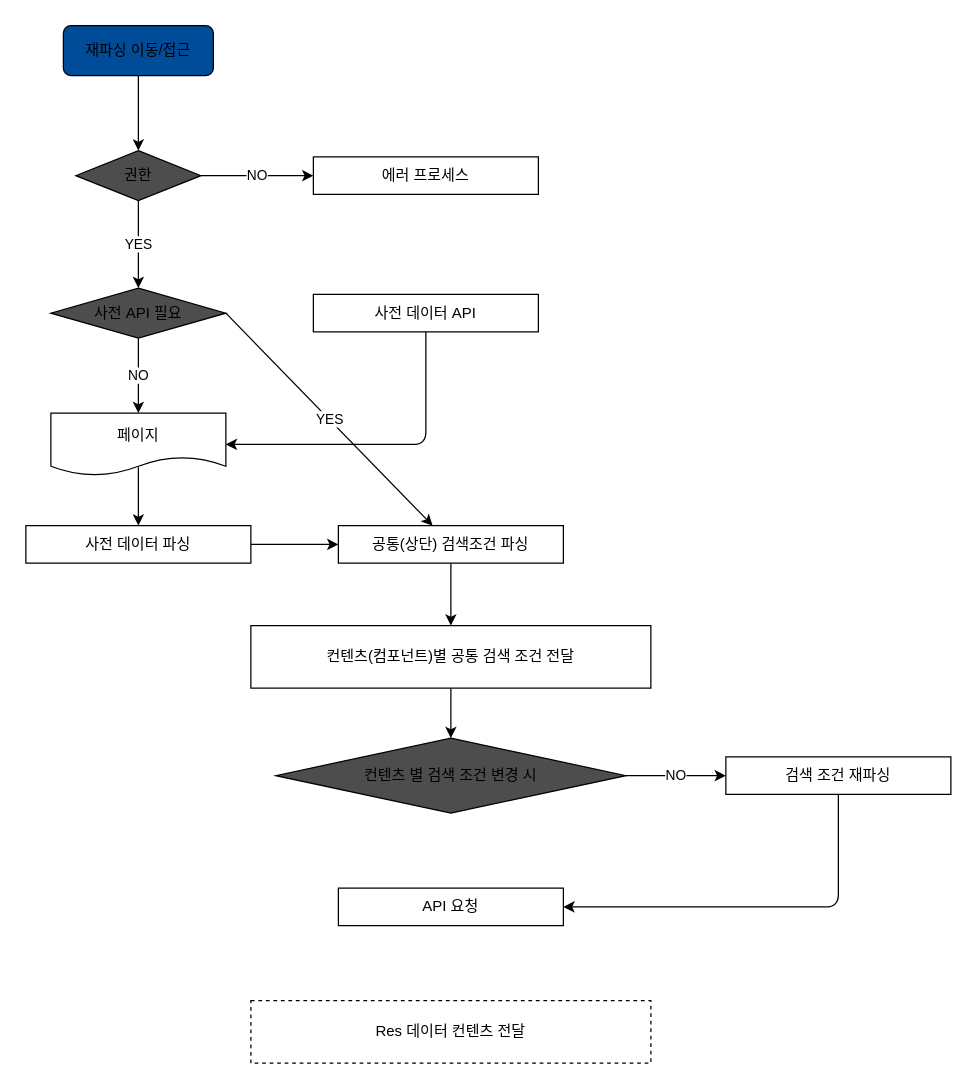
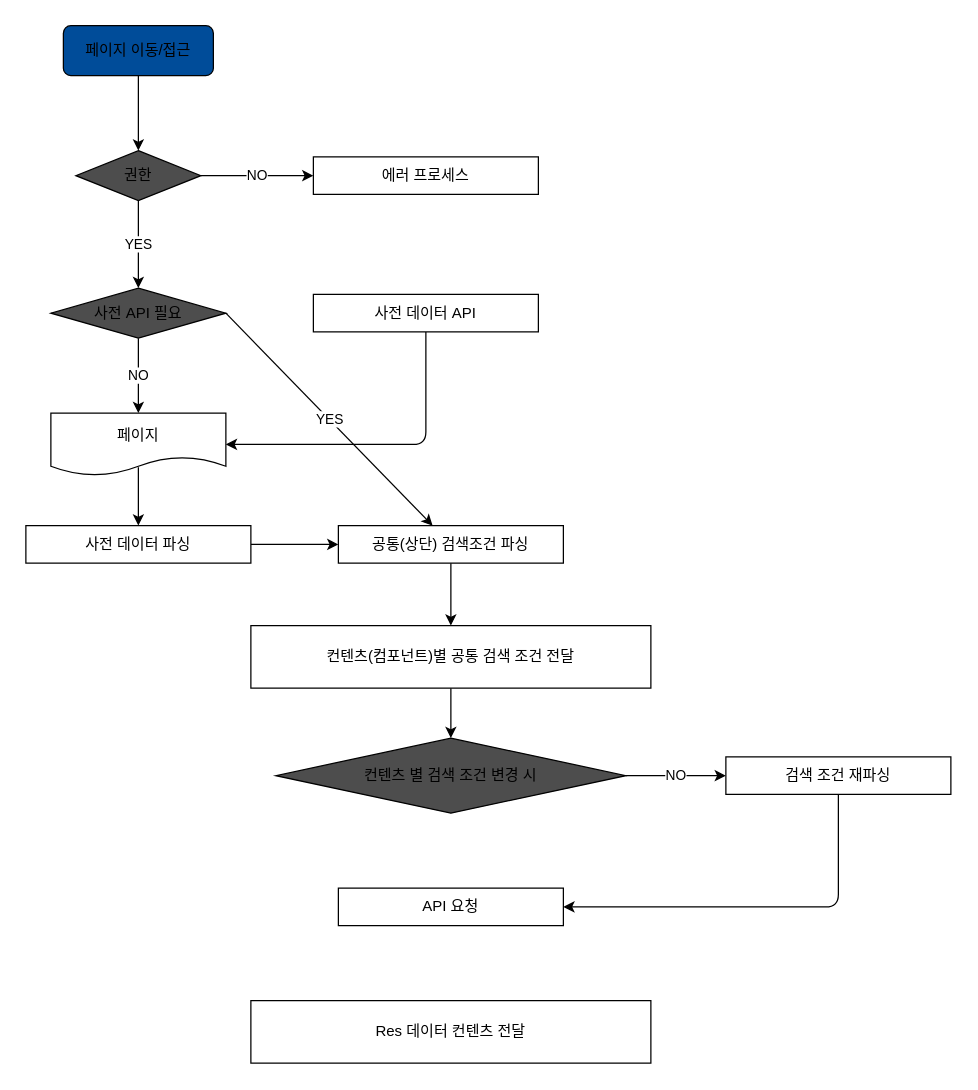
node "재파싱 이동/접근": label "재파싱 이동/접근" -> "페이지 이동/접근"
node "Res 데이터 컨텐츠 전달": style dashed -> solid
